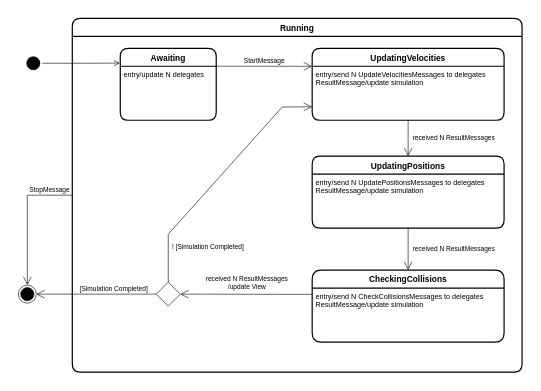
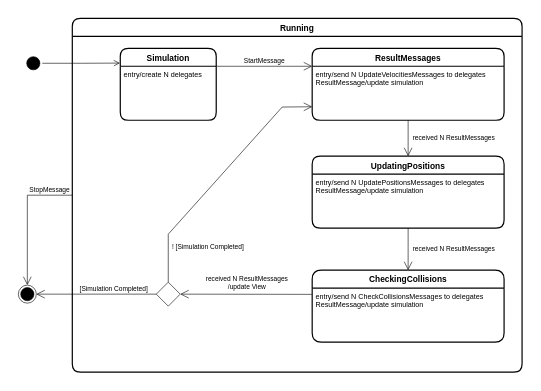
node "Awaiting": label "Awaiting" -> "Simulation"
node "UpdatingVelocities": label "UpdatingVelocities" -> "ResultMessages"
node "entry/update N delegates": label "entry/update N delegates" -> "entry/create N delegates"
